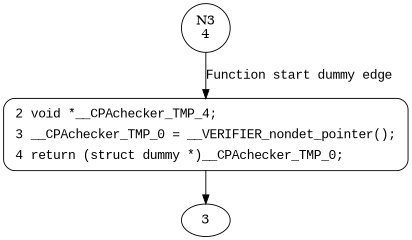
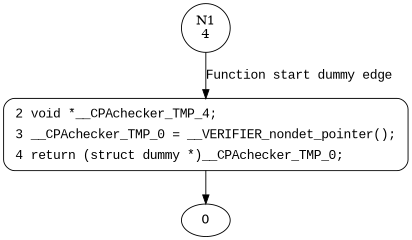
node "N3 4": label "N3 4" -> "N1 4"
node "3": label "3" -> "0"
